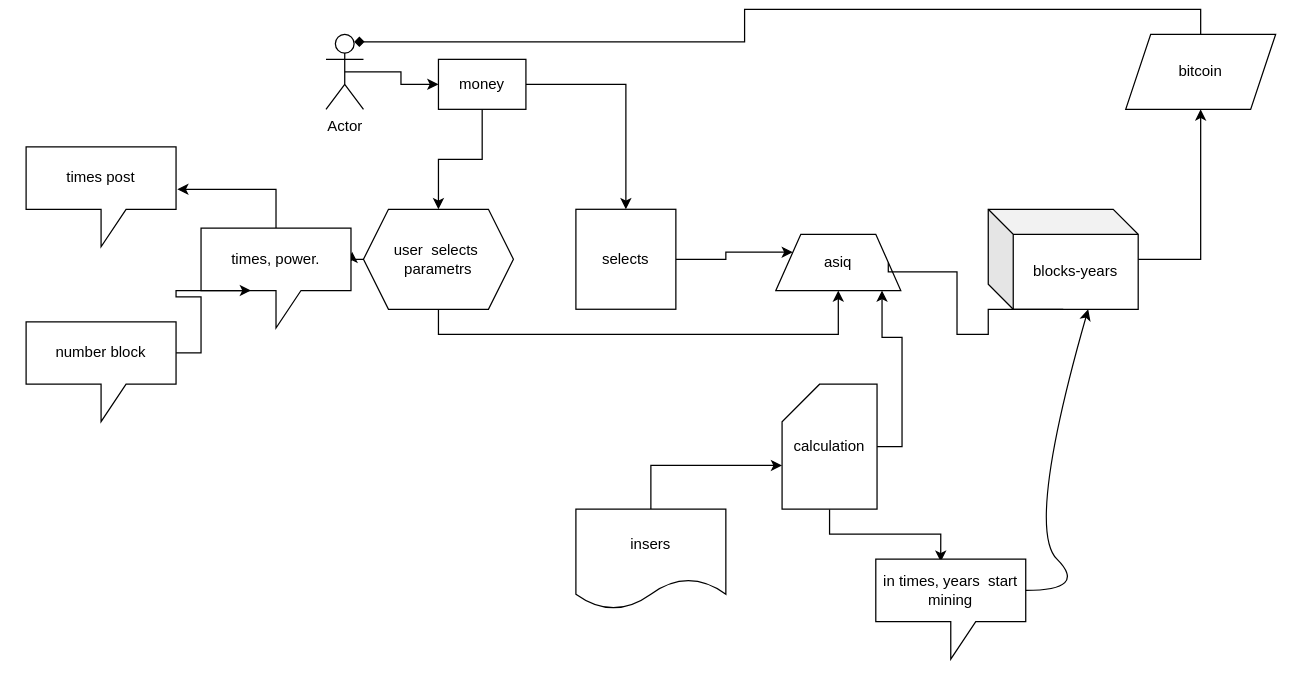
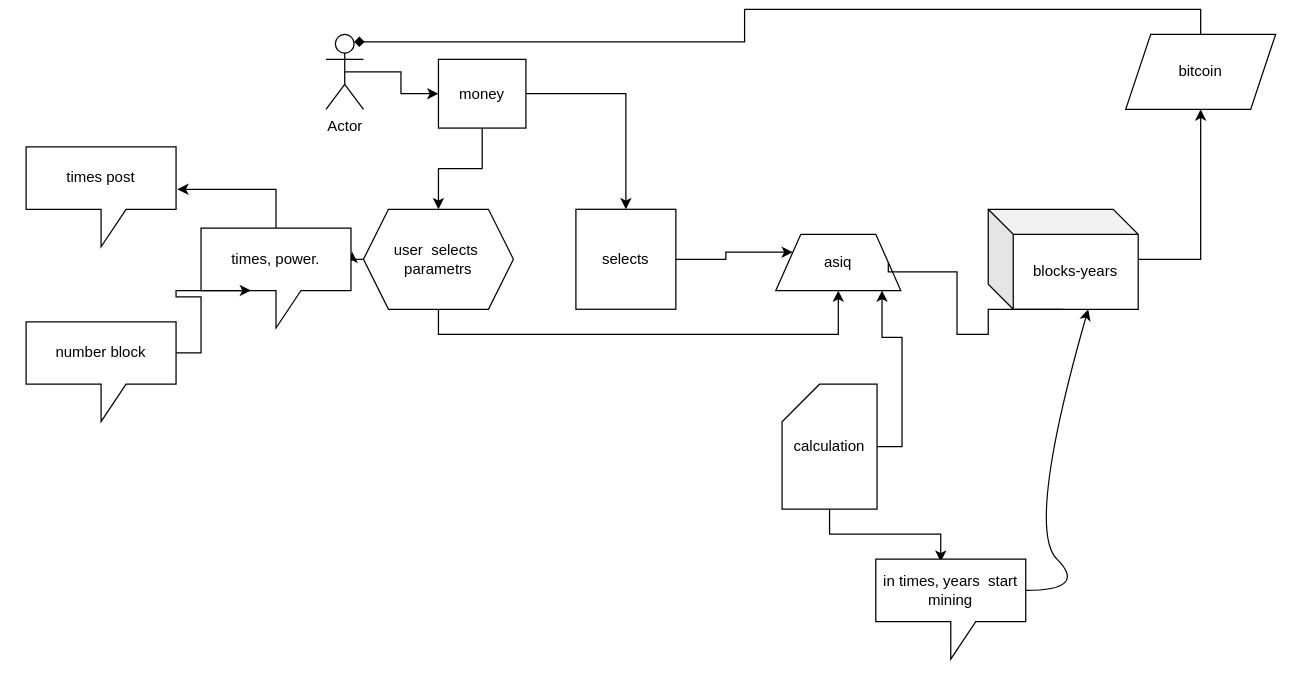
node "money": size 88x50 -> 88x69
edge "insers" -> "calculation": removed
node "insers": removed
